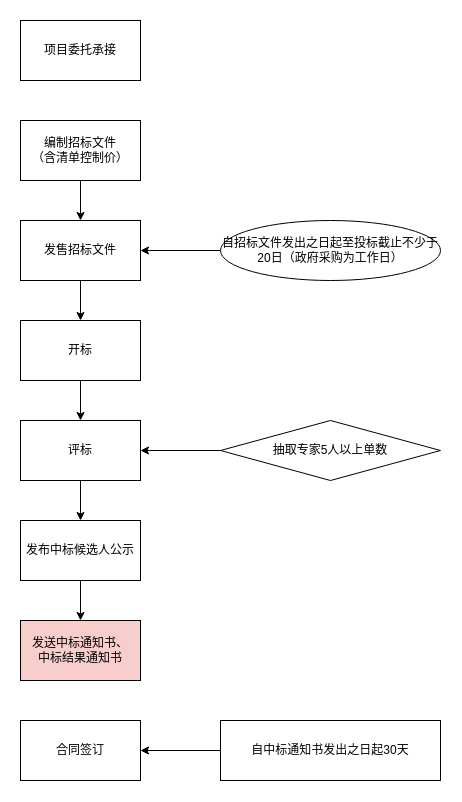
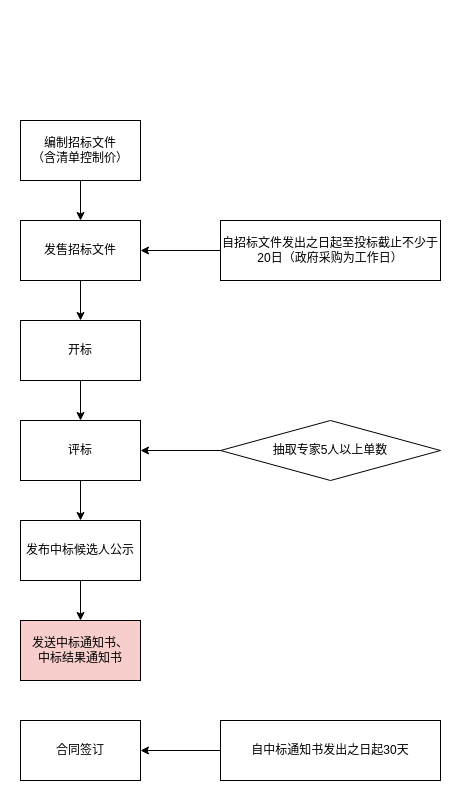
node "项目委托承接": removed
node "自招标文件发出之日起至投标截止不少于20日（政府采购为工作日）": shape ellipse -> rectangle
